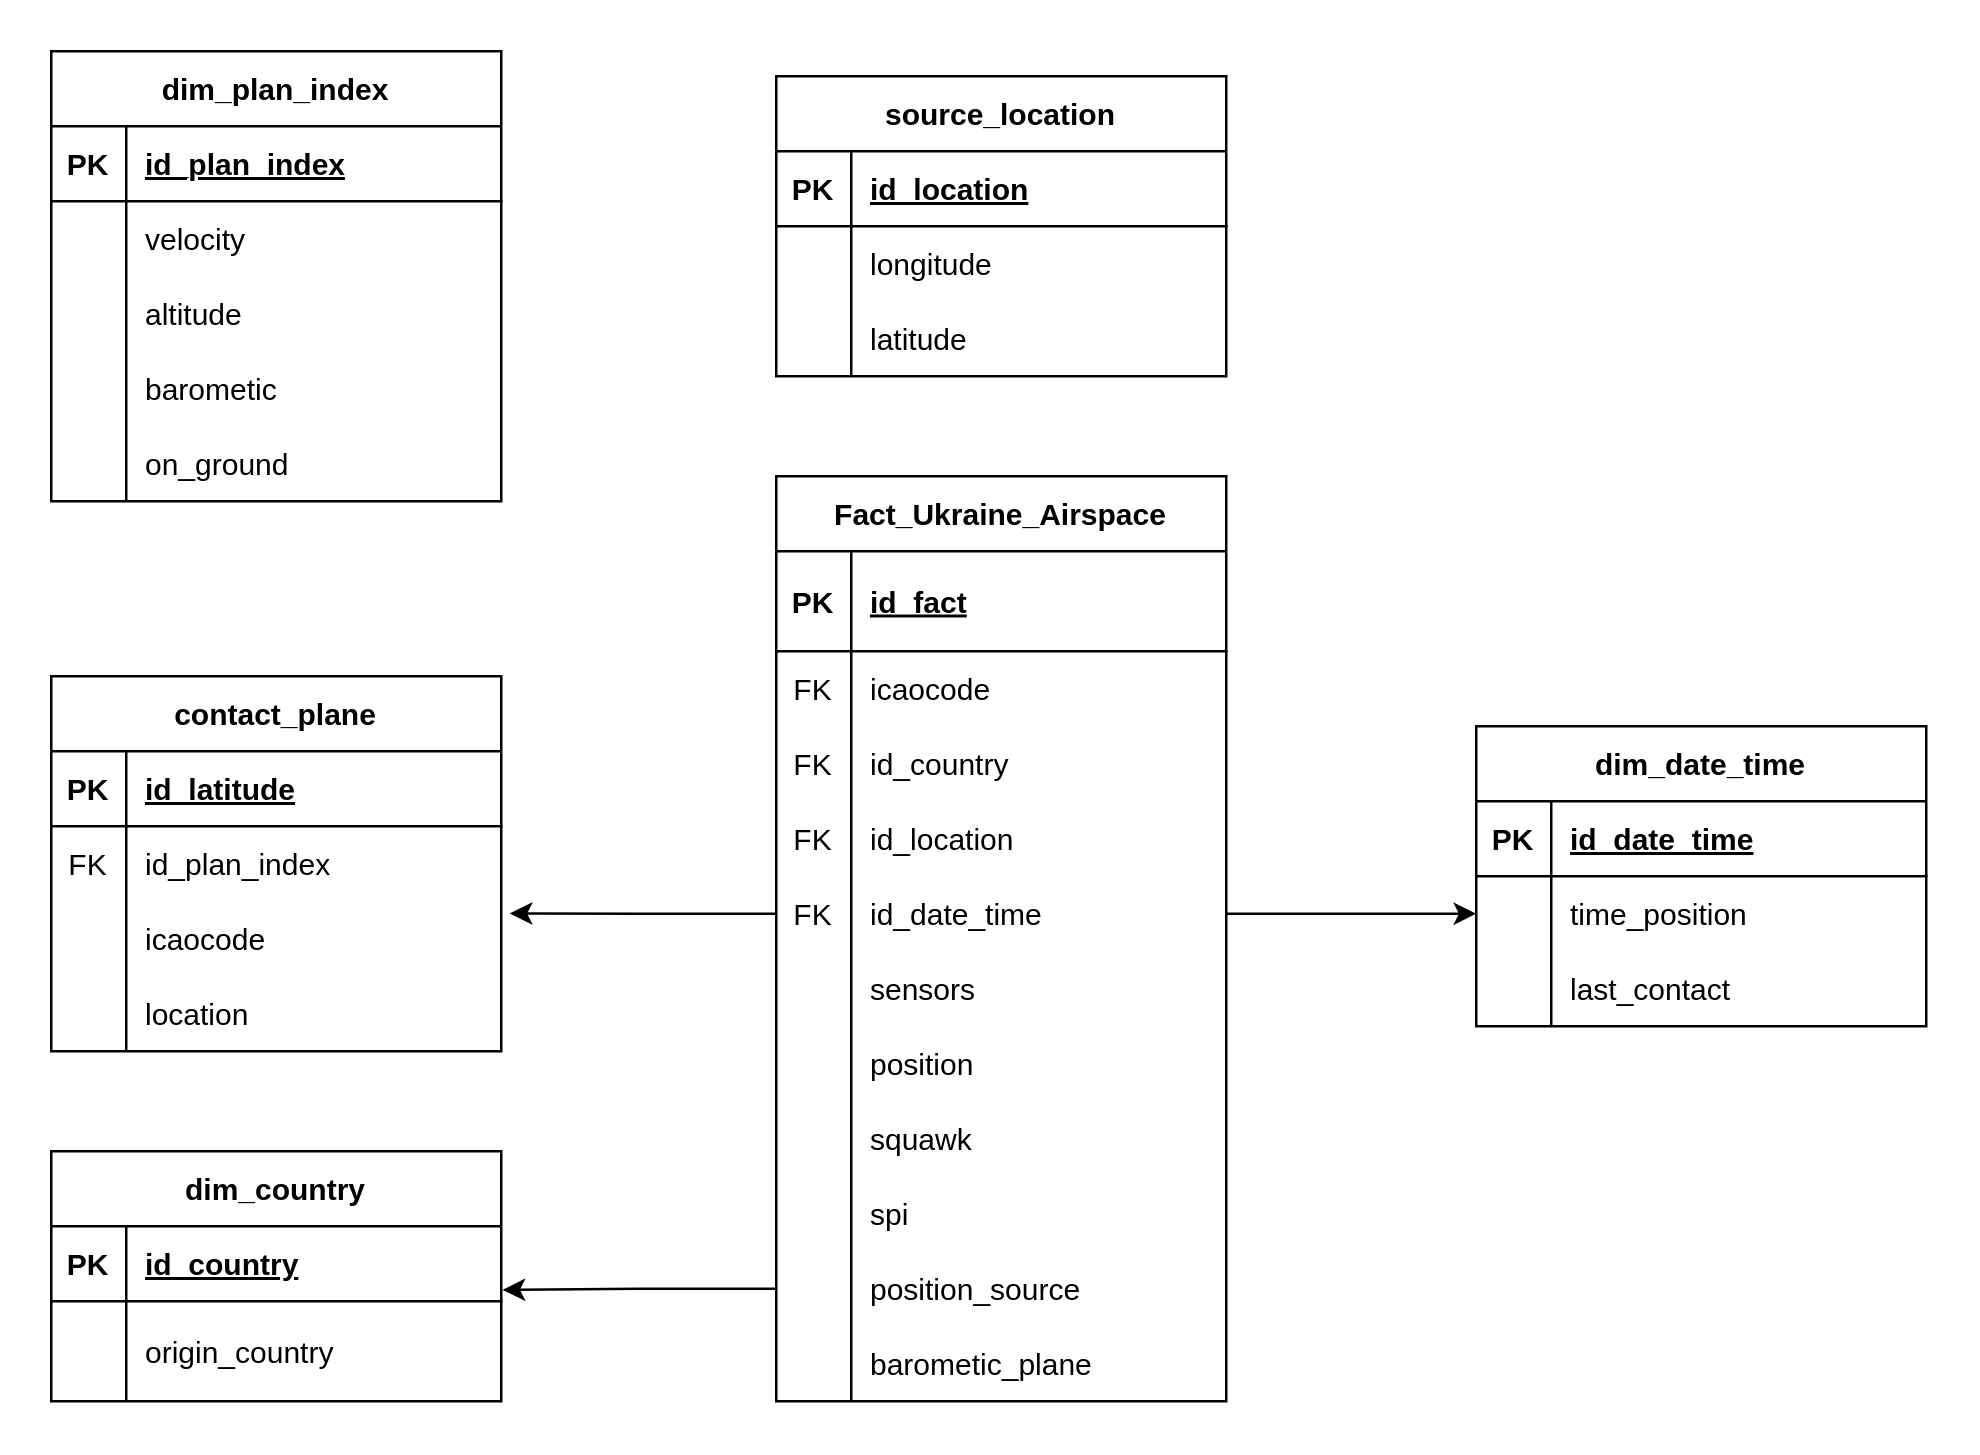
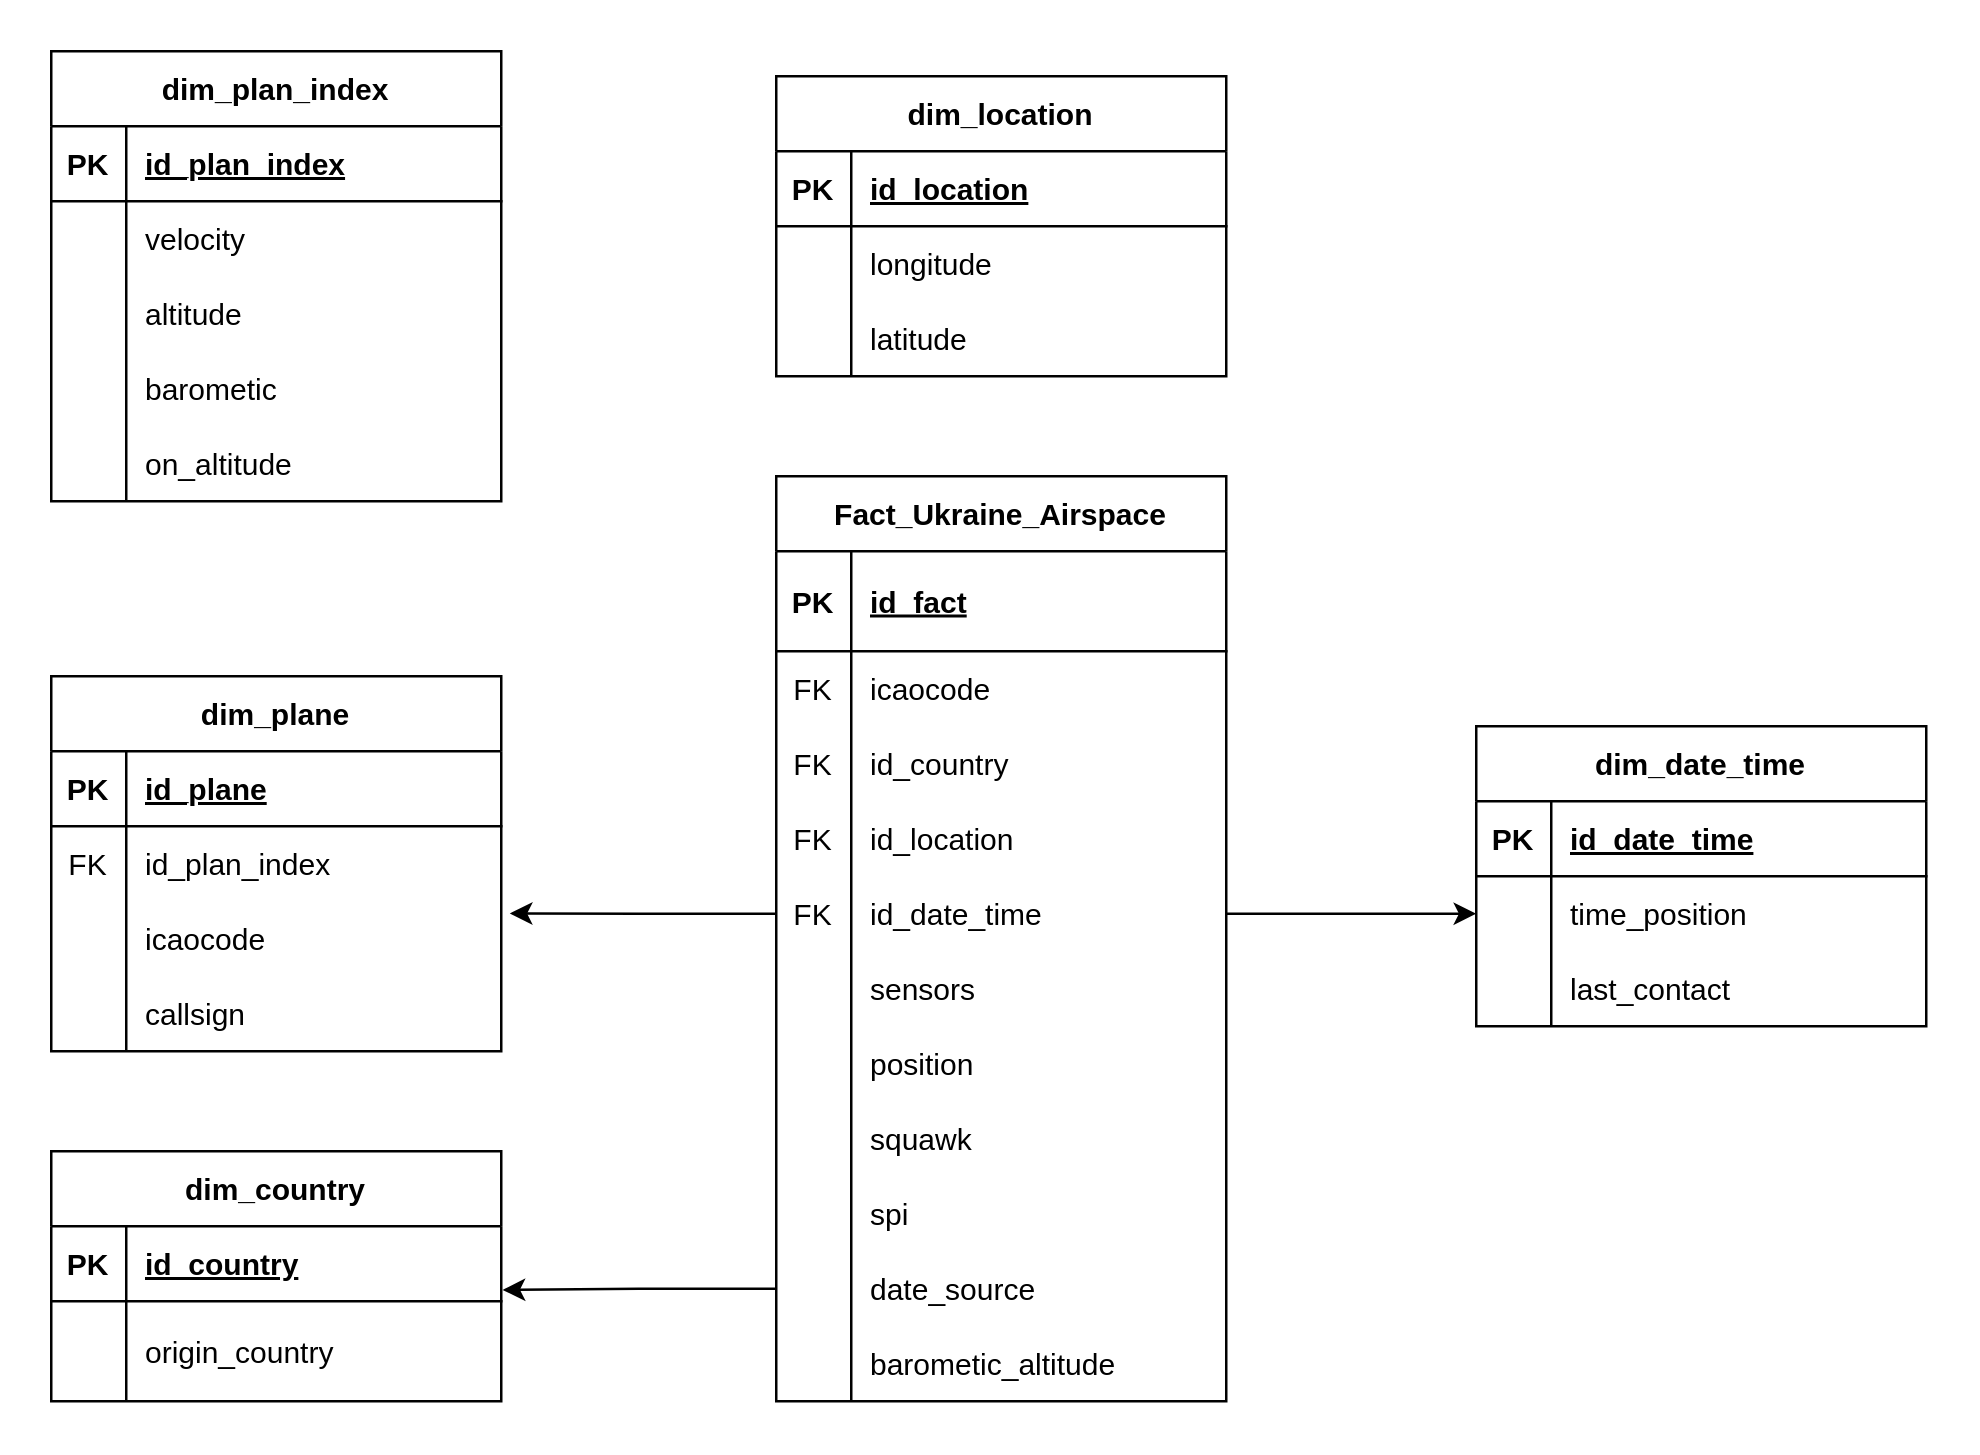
node "source_location": label "source_location" -> "dim_location"
node "on_ground": label "on_ground" -> "on_altitude"
node "contact_plane": label "contact_plane" -> "dim_plane"
node "id_latitude": label "id_latitude" -> "id_plane"
node "location": label "location" -> "callsign"
node "position_source": label "position_source" -> "date_source"
node "barometic_plane": label "barometic_plane" -> "barometic_altitude"
